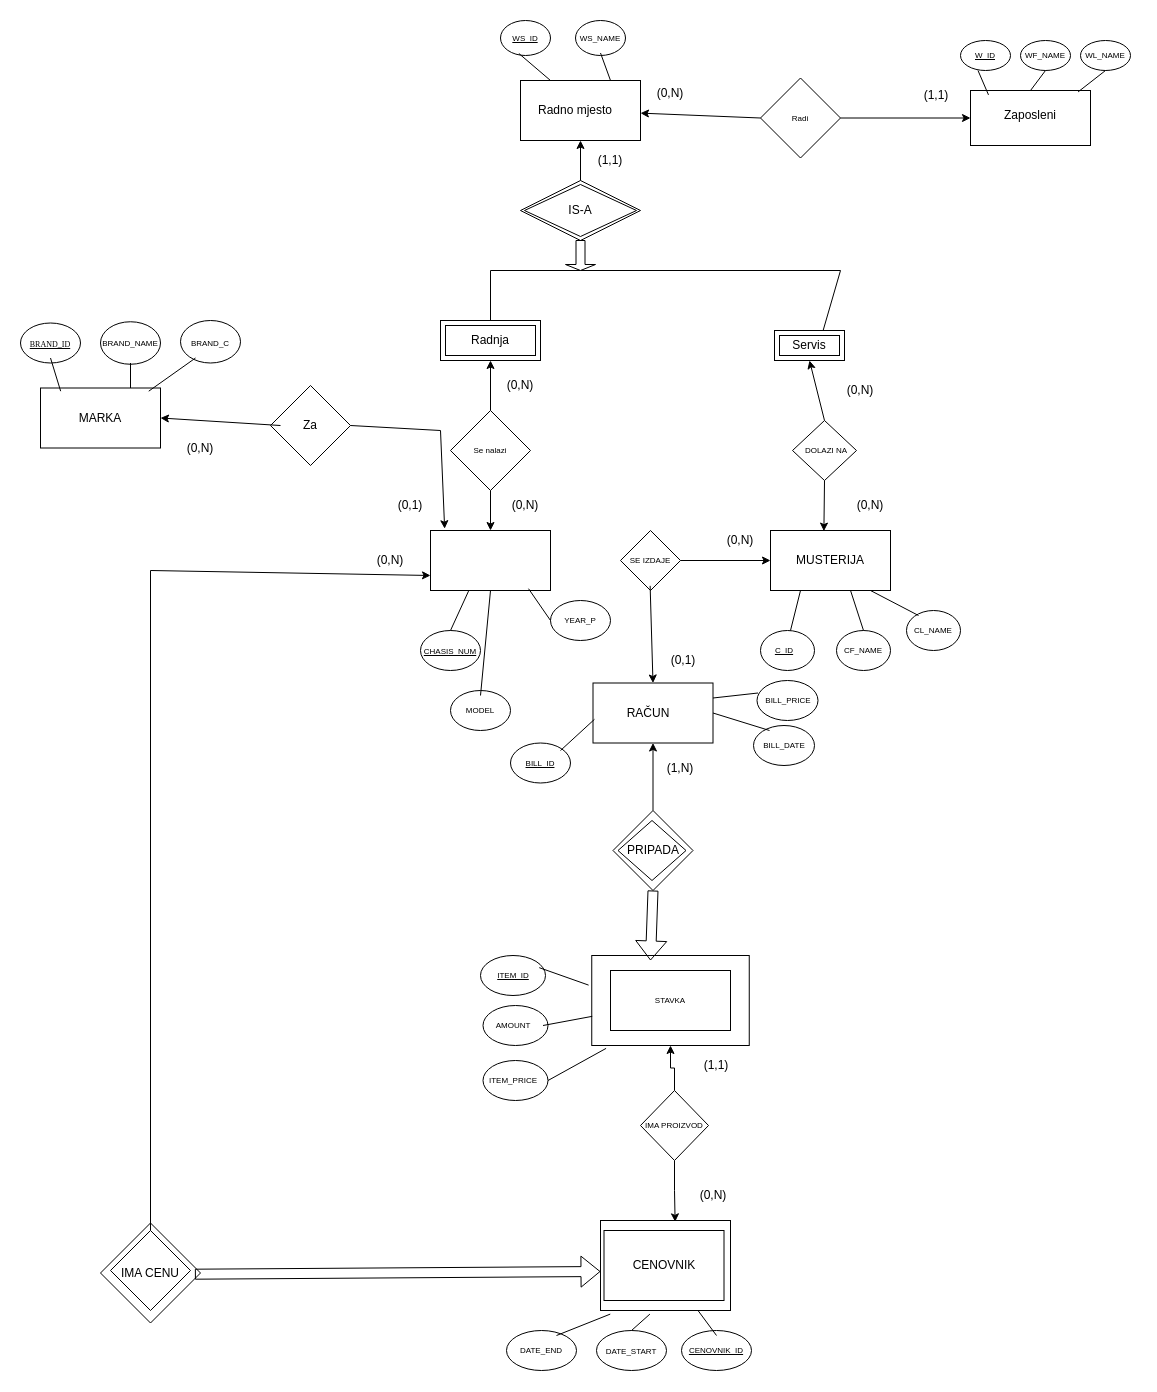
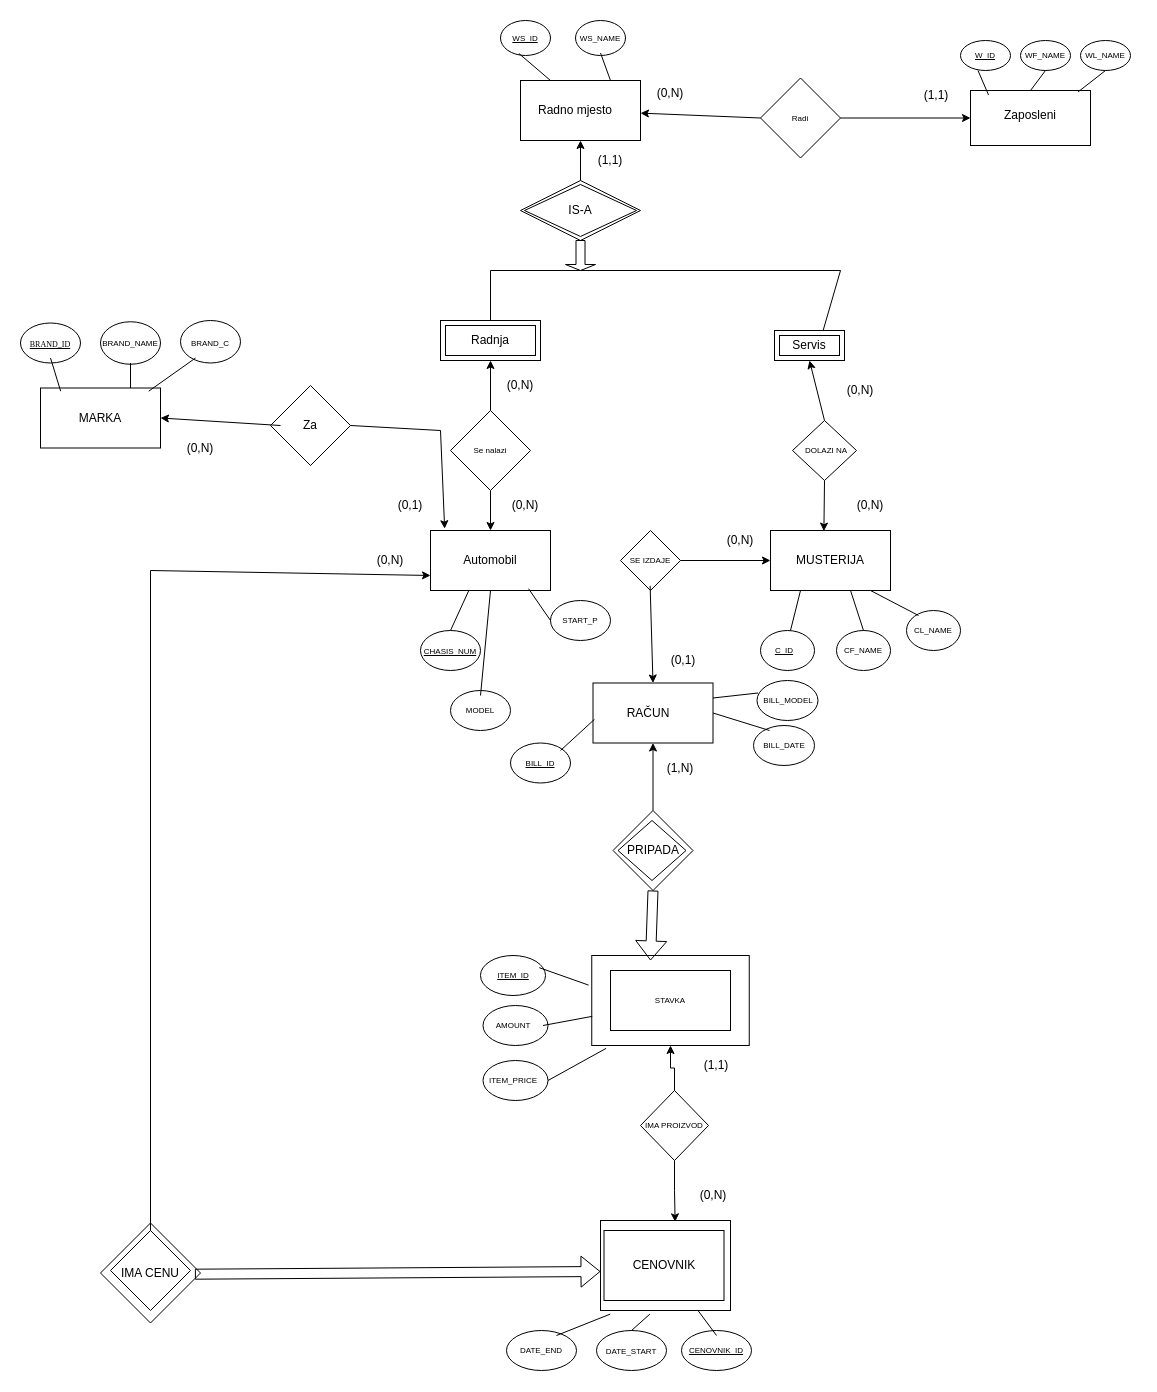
node "Automobil": added
node "YEAR_P": label "YEAR_P" -> "START_P"
node "BILL_PRICE": label "BILL_PRICE" -> "BILL_MODEL"
